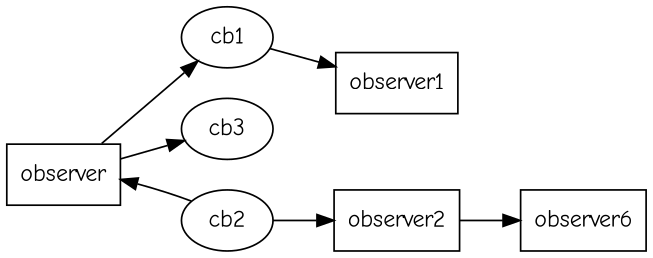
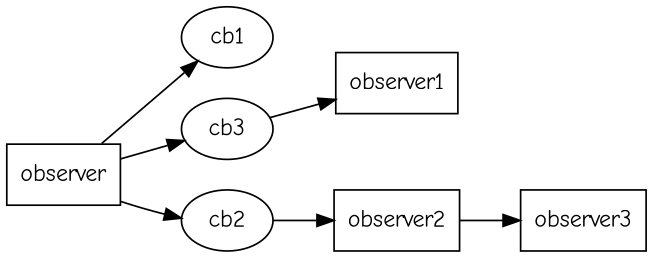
edge "cb1" -> "observer1": now "cb3" -> "observer1"
edge "cb2" -> "observer": reversed
node "observer6": label "observer6" -> "observer3"
